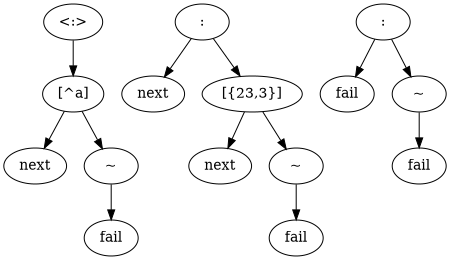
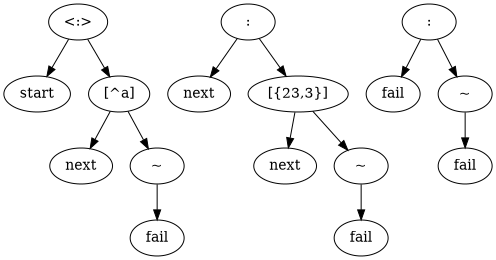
node "start": added
